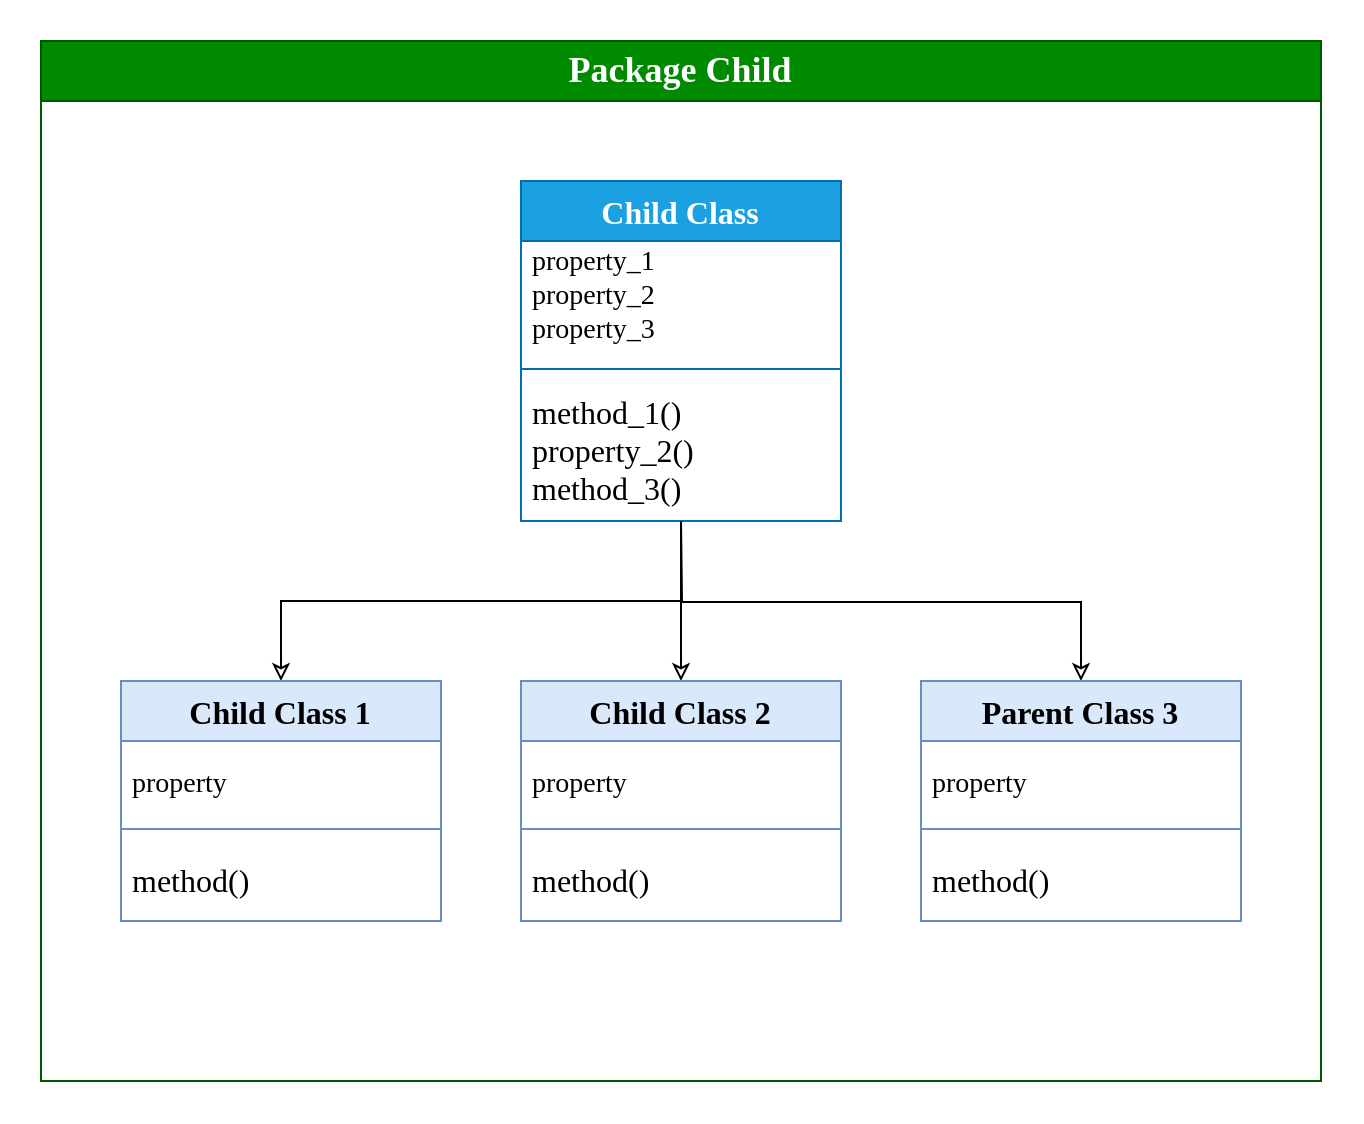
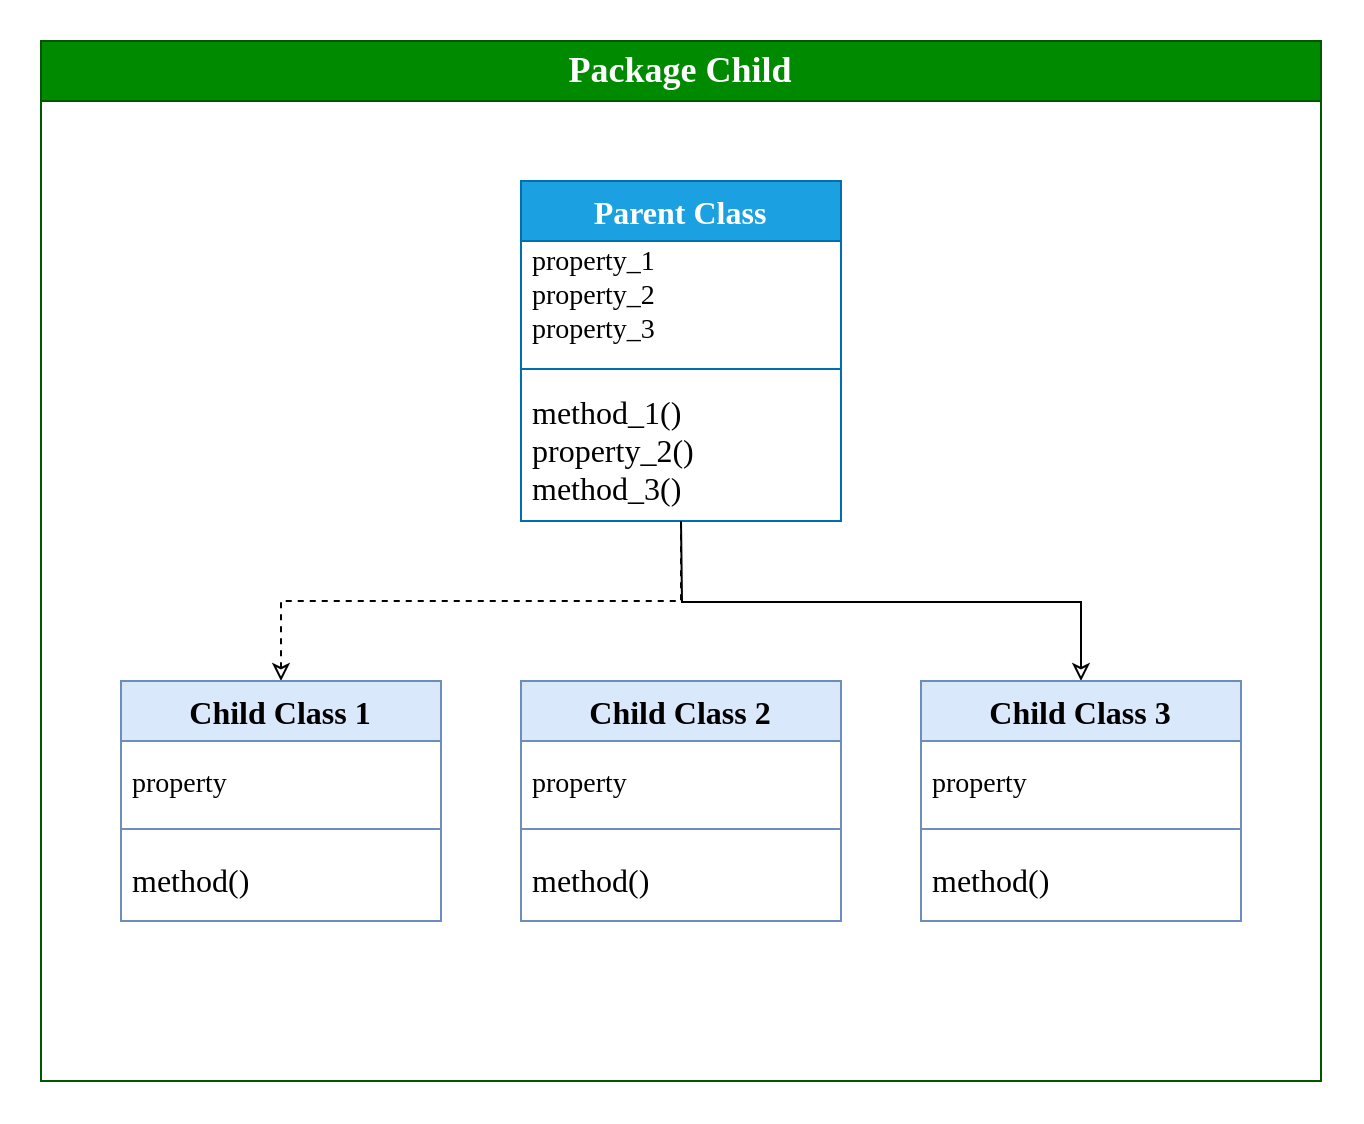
node "Child Class": label "Child Class" -> "Parent Class"
edge "method_1() property_2() method_3()" -> "Child Class 1": style solid -> dashed
edge "method_1() property_2() method_3()" -> "Child Class 2": removed
node "Parent Class 3": label "Parent Class 3" -> "Child Class 3"
